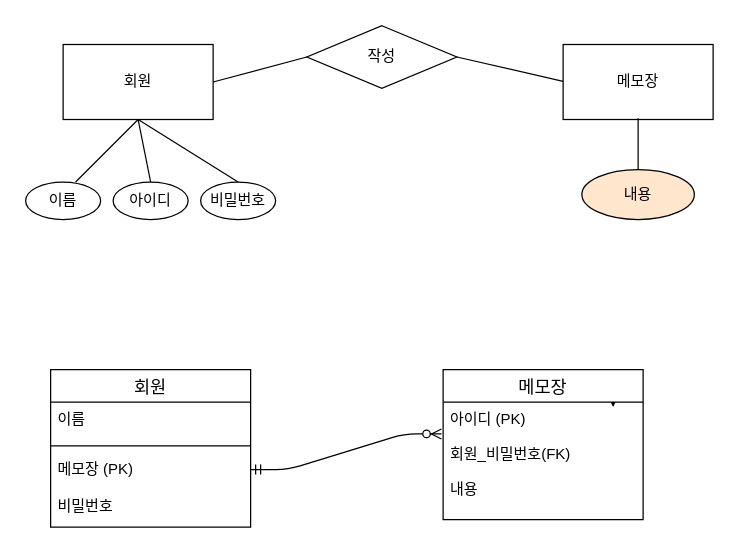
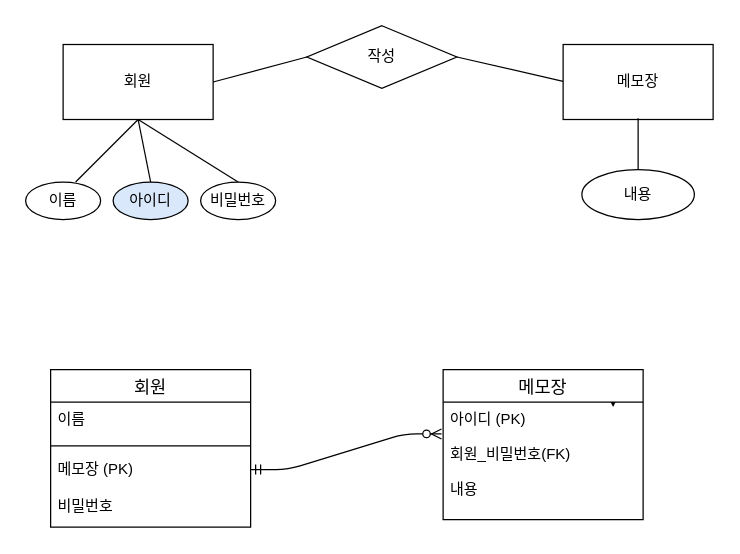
node "내용": fillcolor #ffe6cc -> #ffffff
node "아이디": fillcolor #ffffff -> #dae8fc
